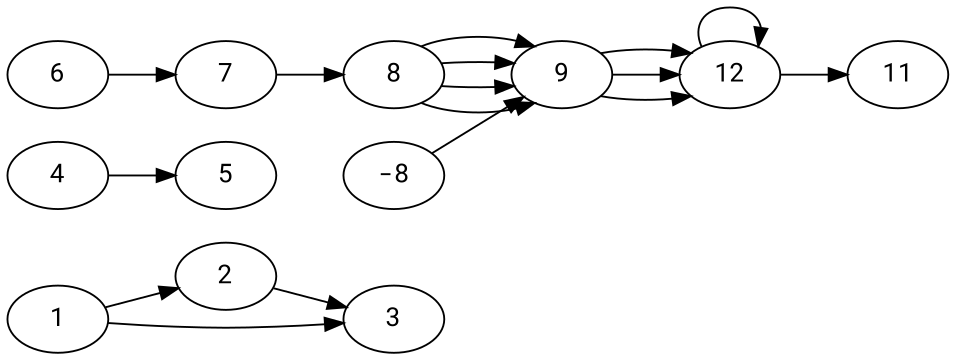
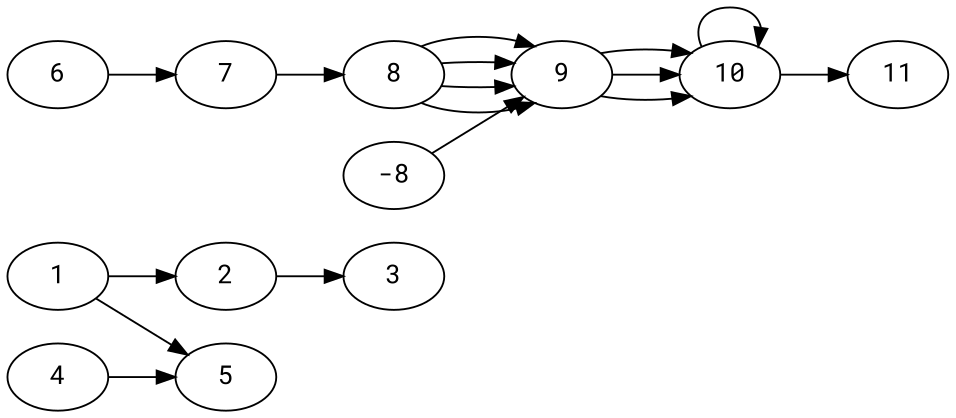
node "12": label "12" -> "10"
edge "1" -> "3": now "1" -> "5"
